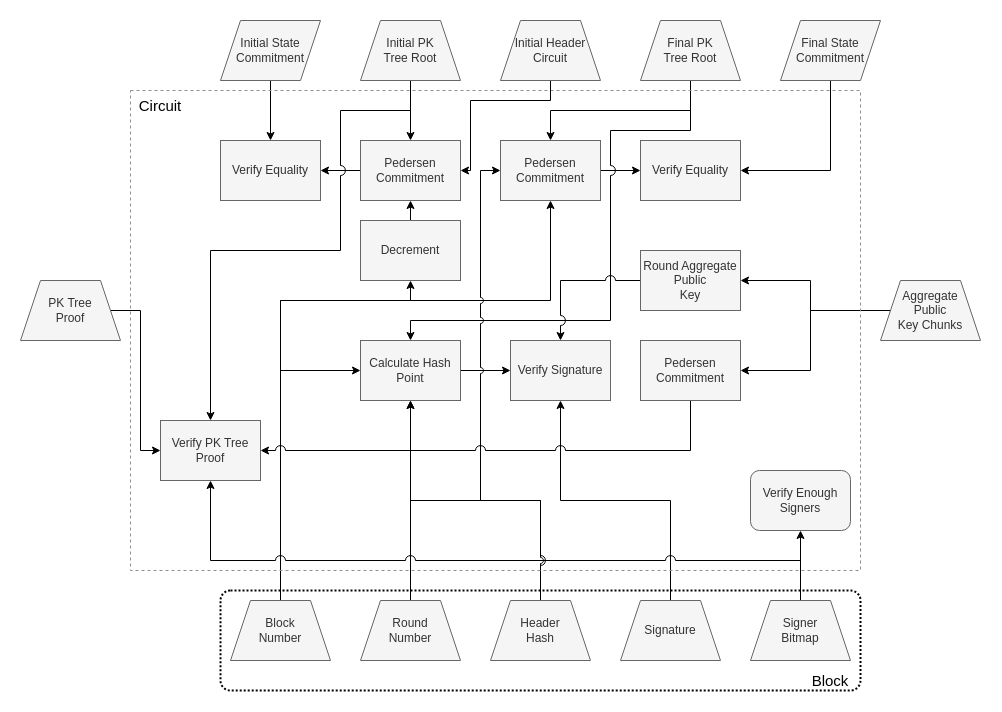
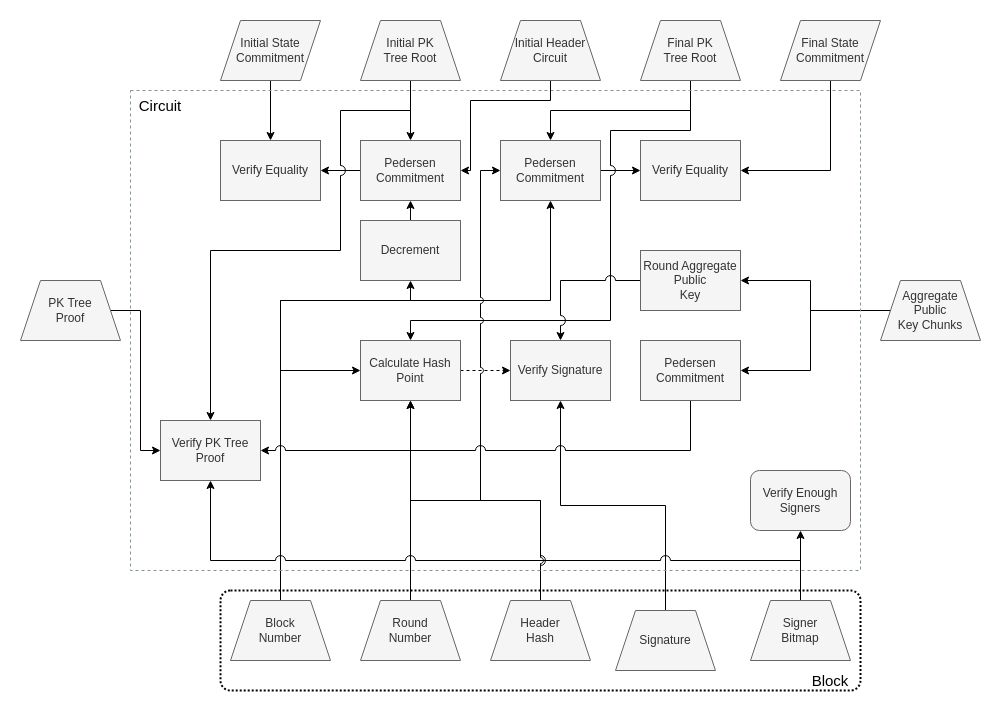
edge "Calculate Hash Point" -> "Verify Signature": style solid -> dashed
node "Signature": moved (671, 631) -> (666, 641)
